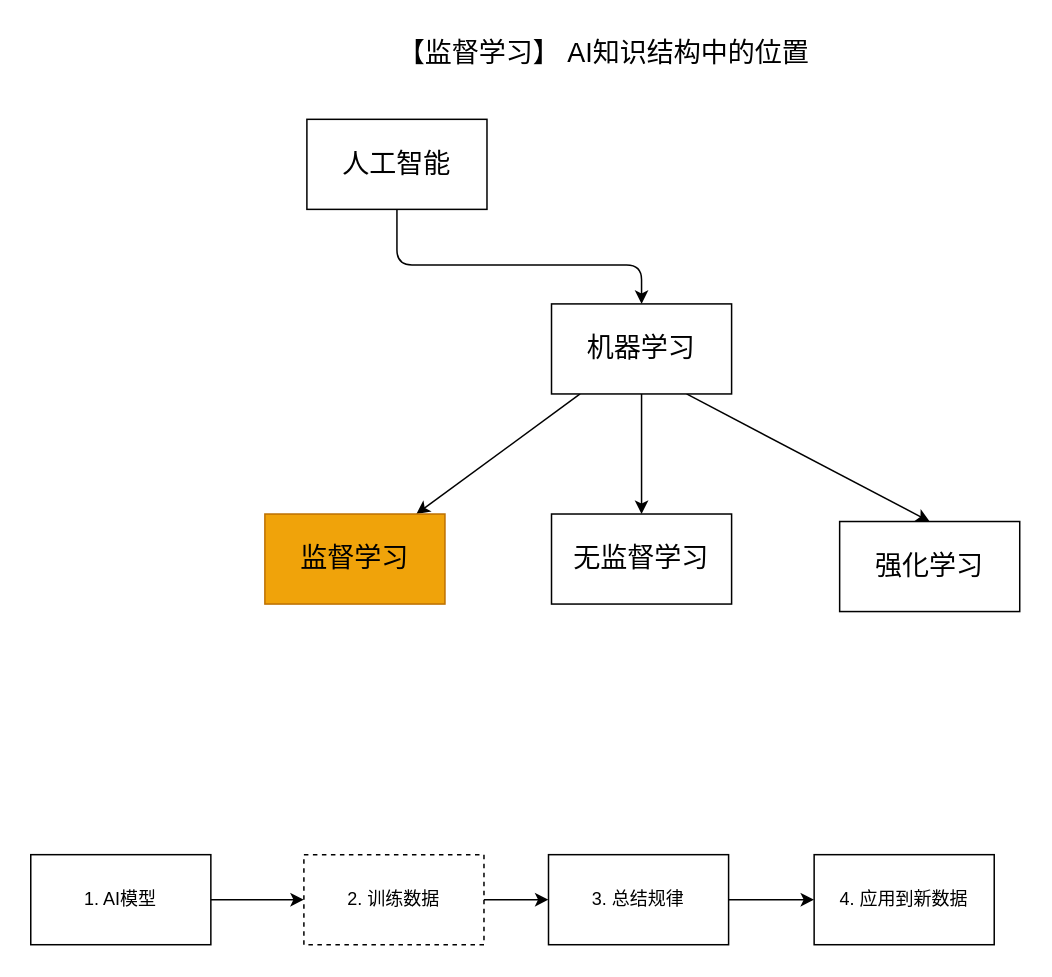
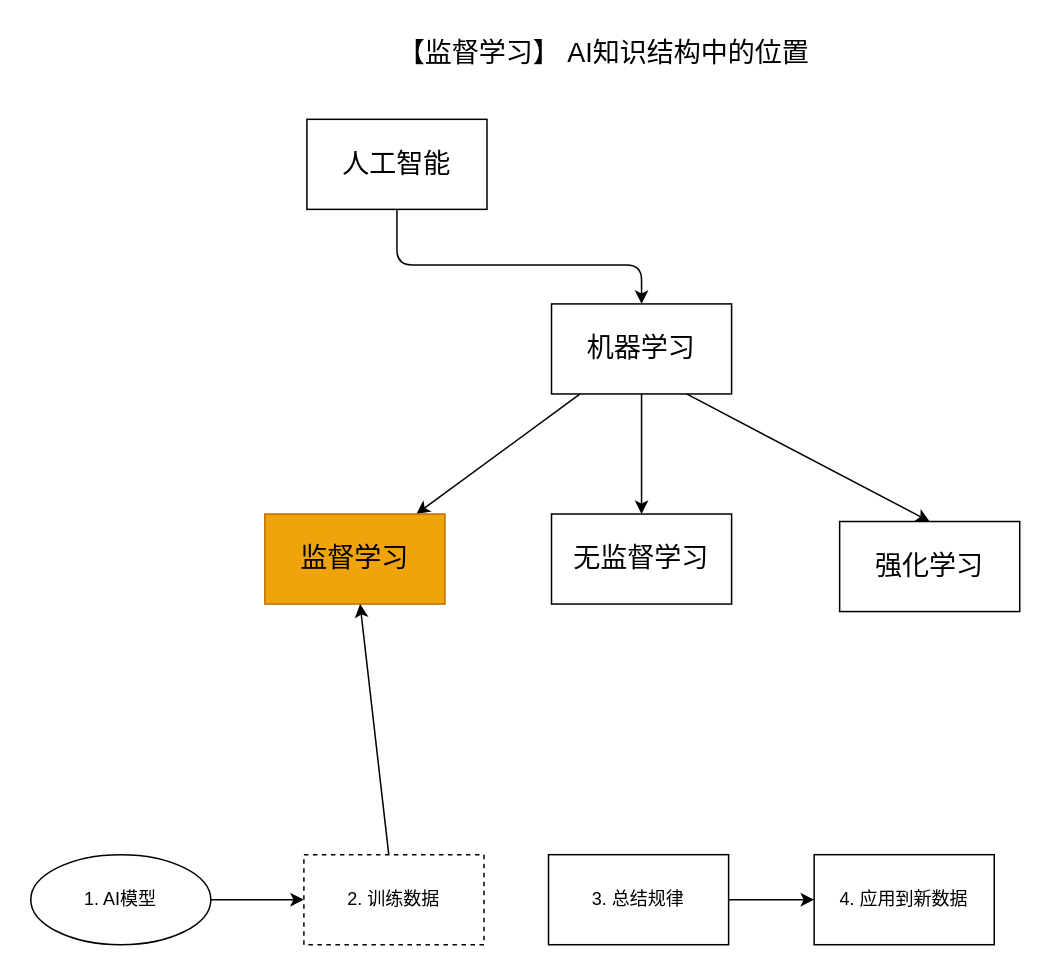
node "1. AI模型": shape rectangle -> ellipse
edge "2. 训练数据" -> "3. 总结规律": now "2. 训练数据" -> "监督学习"
